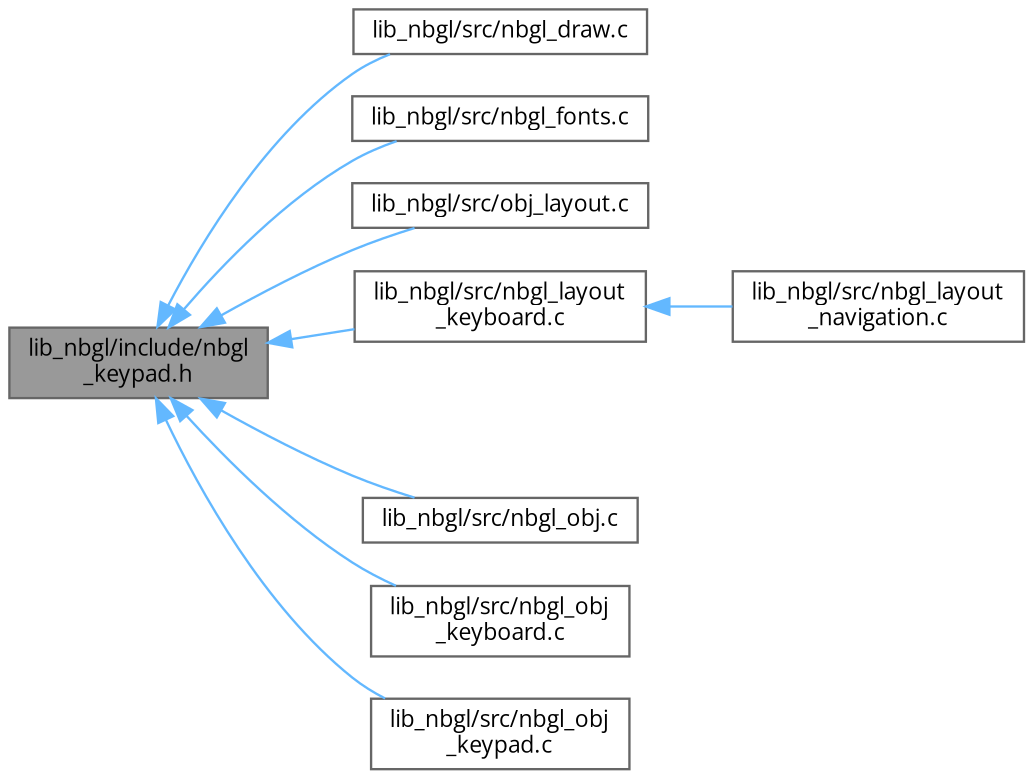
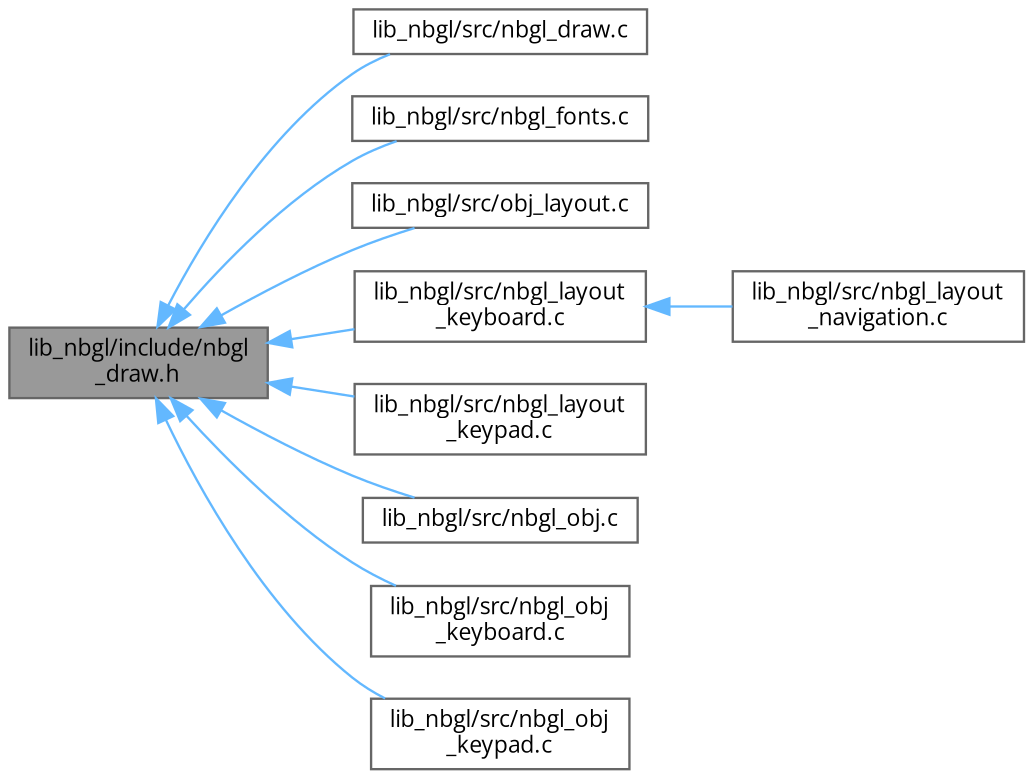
node "lib_nbgl/include/nbgl _keypad.h": label "lib_nbgl/include/nbgl _keypad.h" -> "lib_nbgl/include/nbgl _draw.h"
node "lib_nbgl/src/nbgl_layout _keypad.c": added
